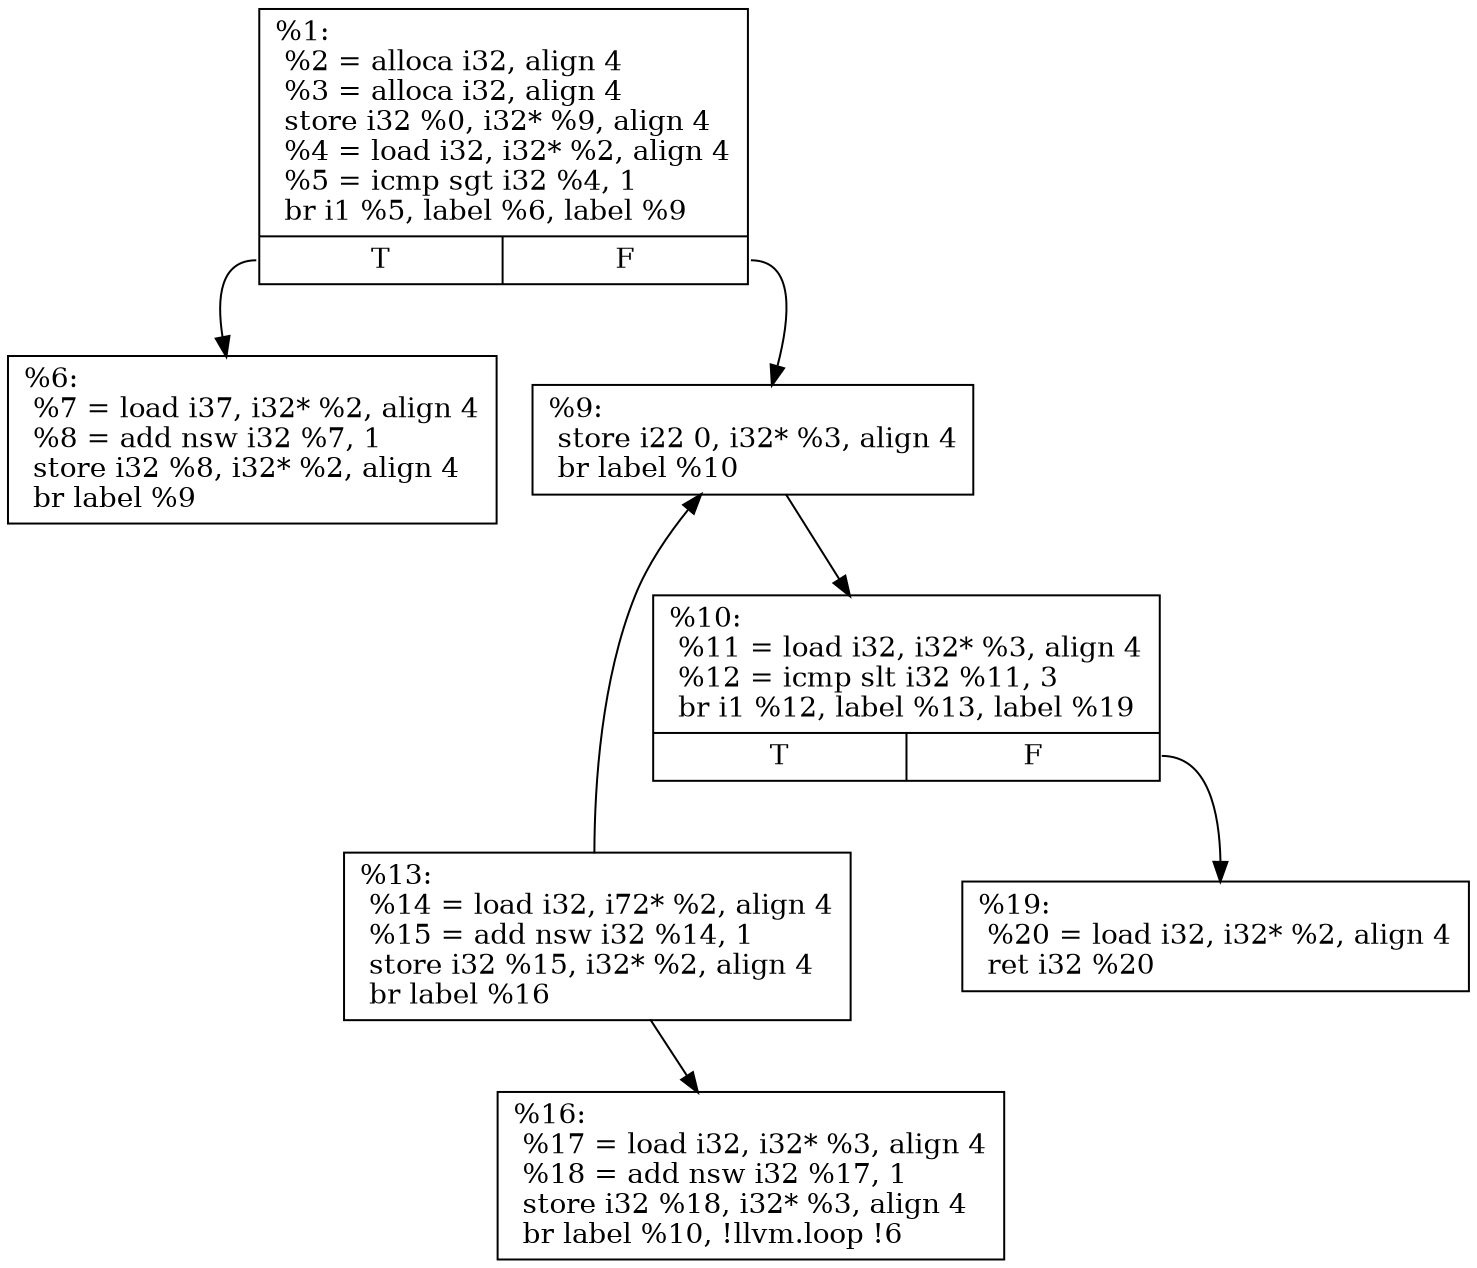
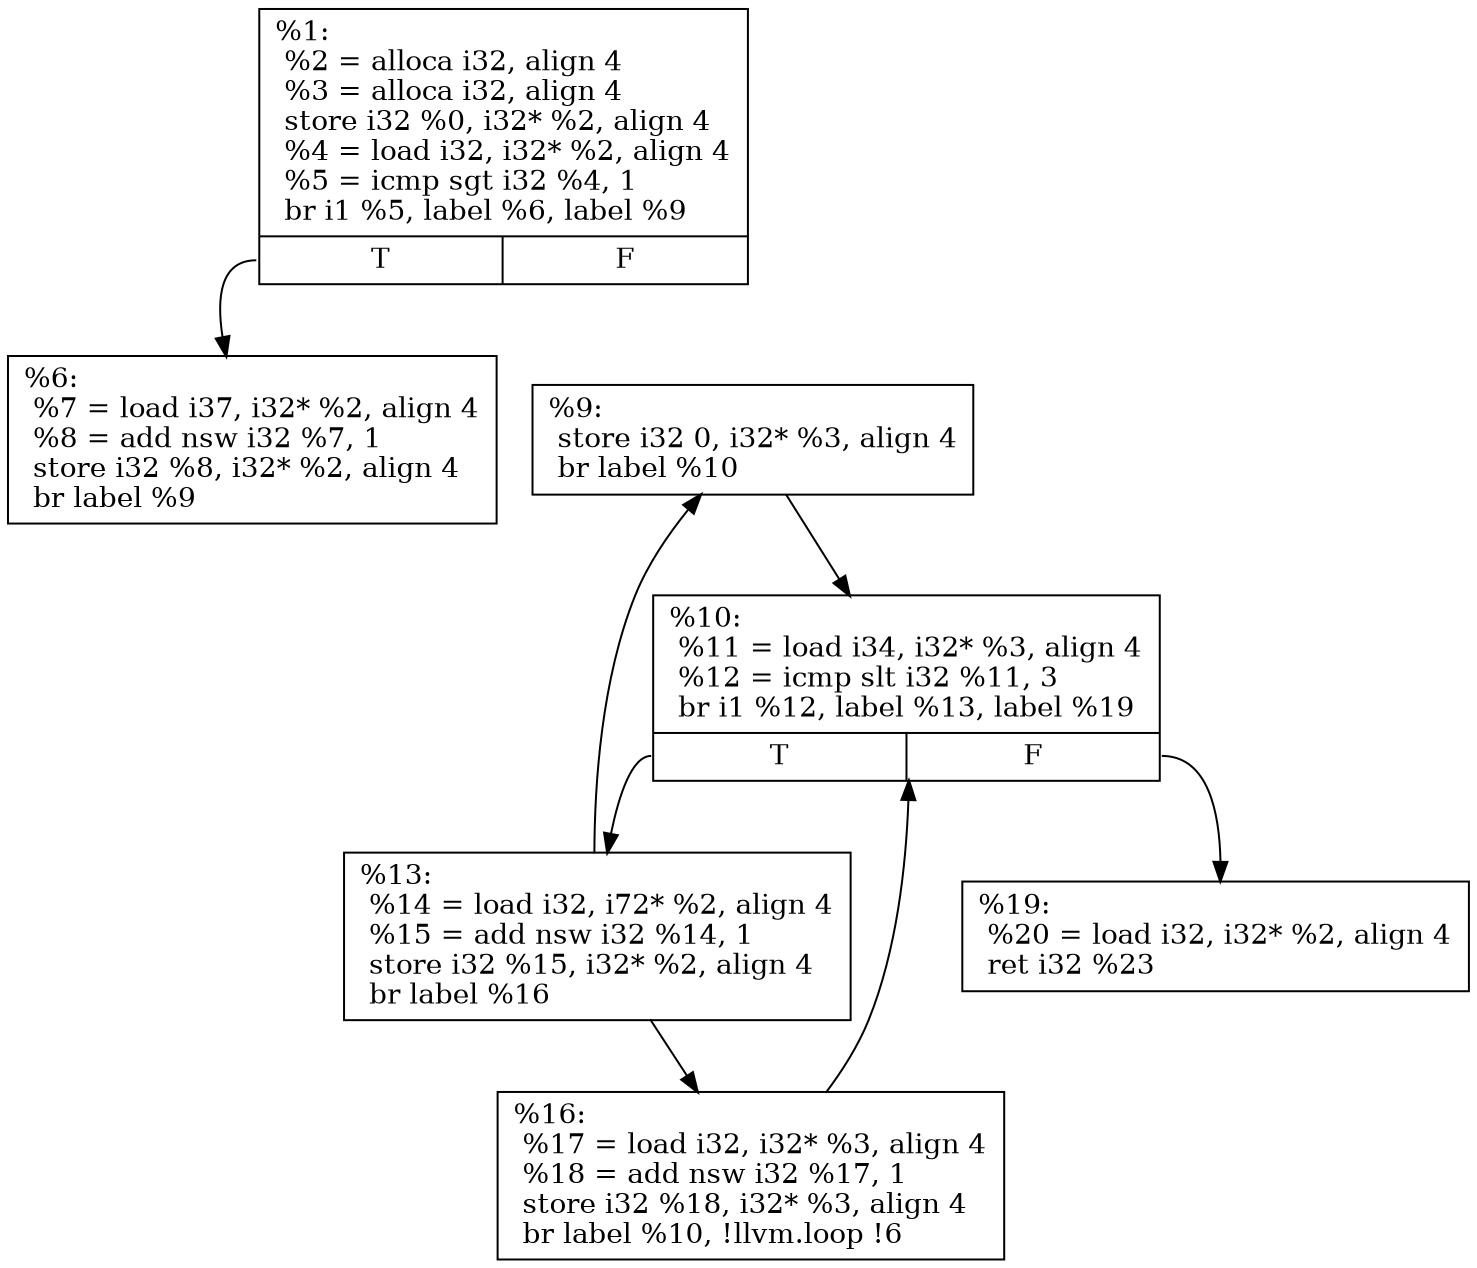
node "%1:": text "store i32 %0, i32* %9, align 4" -> "store i32 %0, i32* %2, align 4"
edge "%1:" -> "%9:": removed
node "%9:": text "store i22 0, i32* %3, align 4" -> "store i32 0, i32* %3, align 4"
node "%10:": text "%11 = load i32, i32* %3, align 4" -> "%11 = load i34, i32* %3, align 4"
edge "%10:" -> "%13:": added
edge "%16:" -> "%10:": added
node "%19:": text "ret i32 %20" -> "ret i32 %23"
